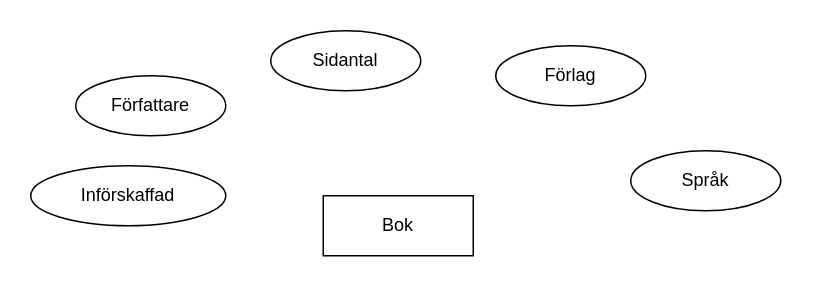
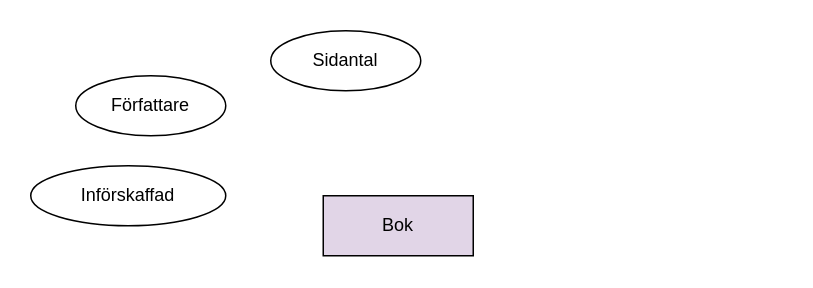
node "Förlag": removed
node "Språk": removed
node "Bok": fillcolor #ffffff -> #e1d5e7
